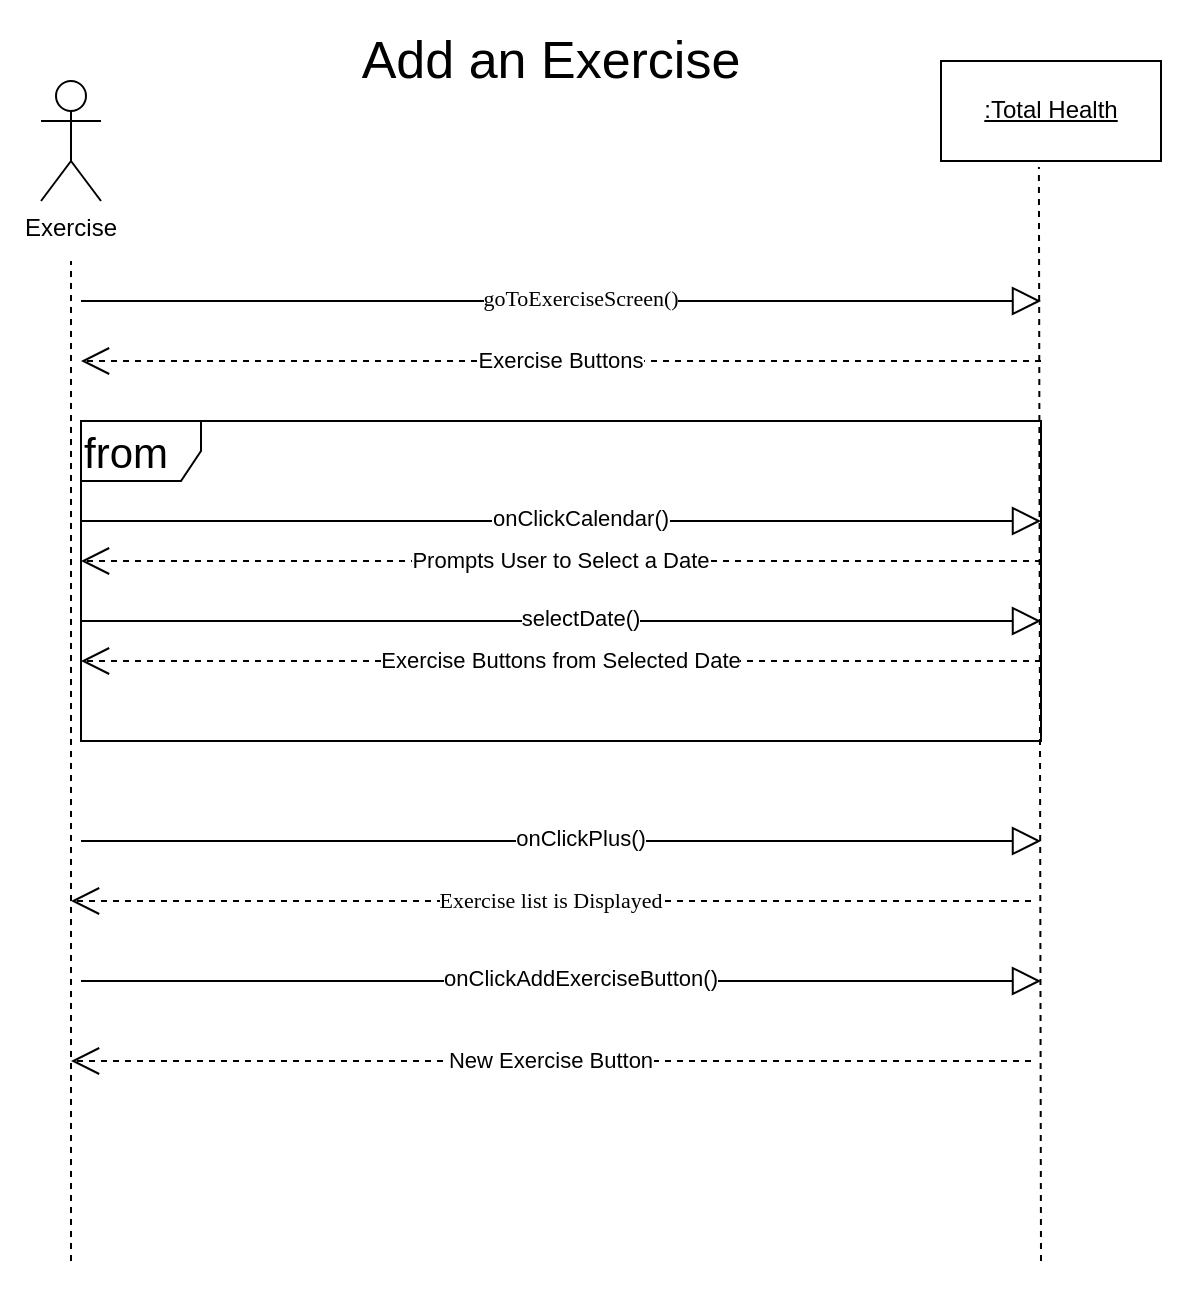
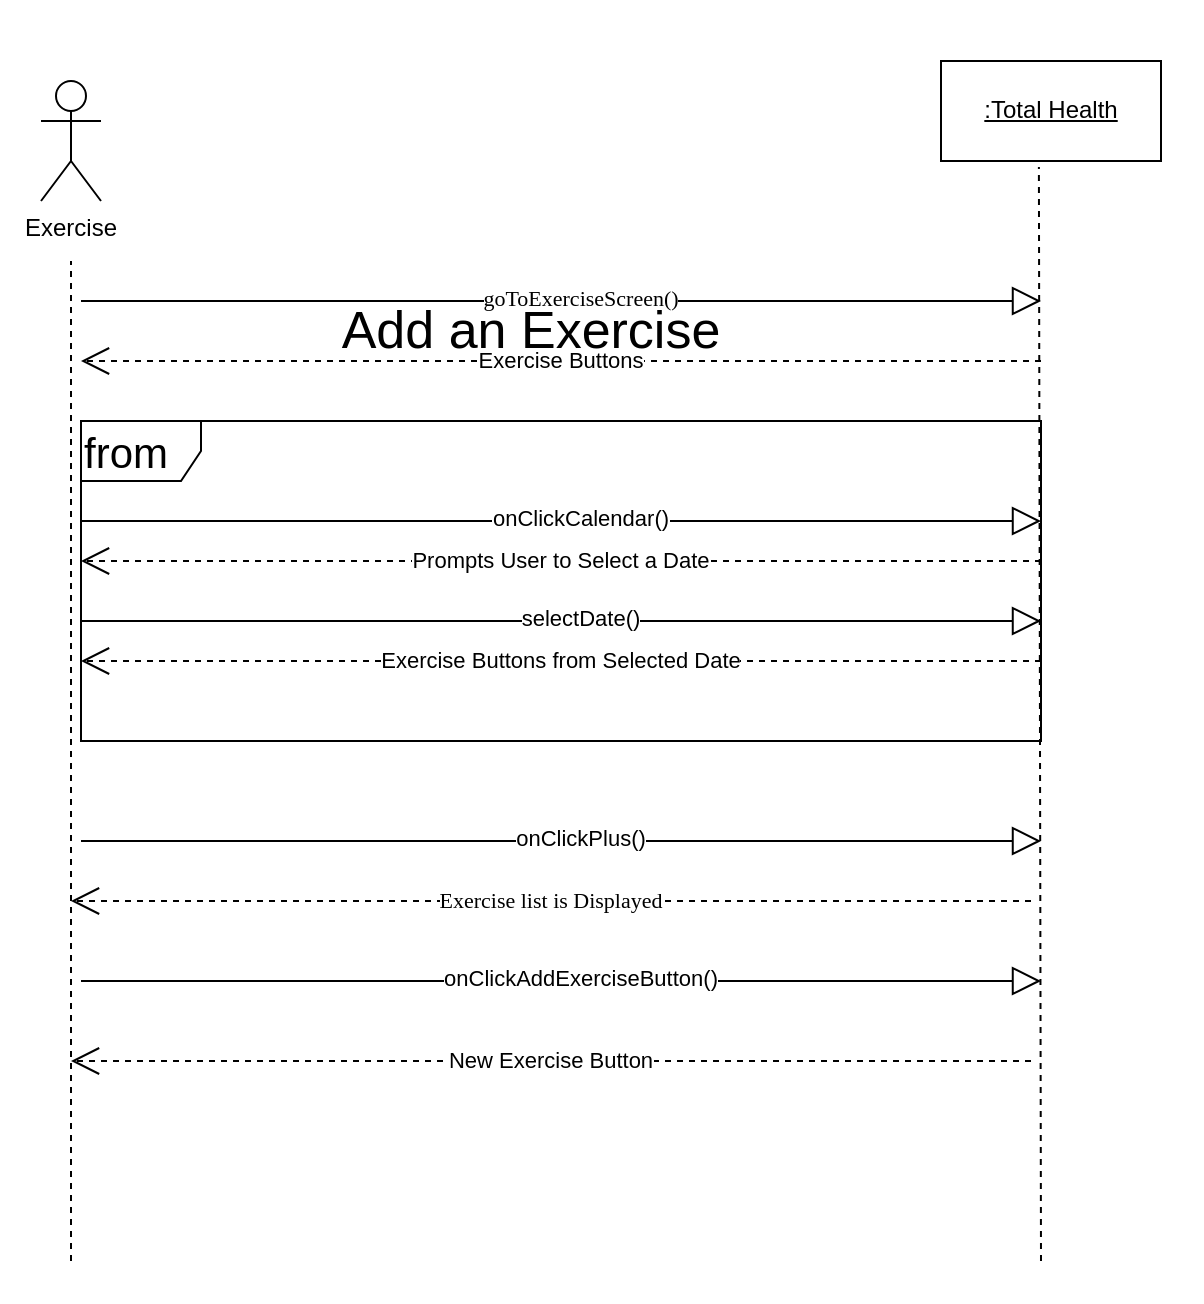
node "Add an Exercise": moved (551, 61) -> (531, 331)
